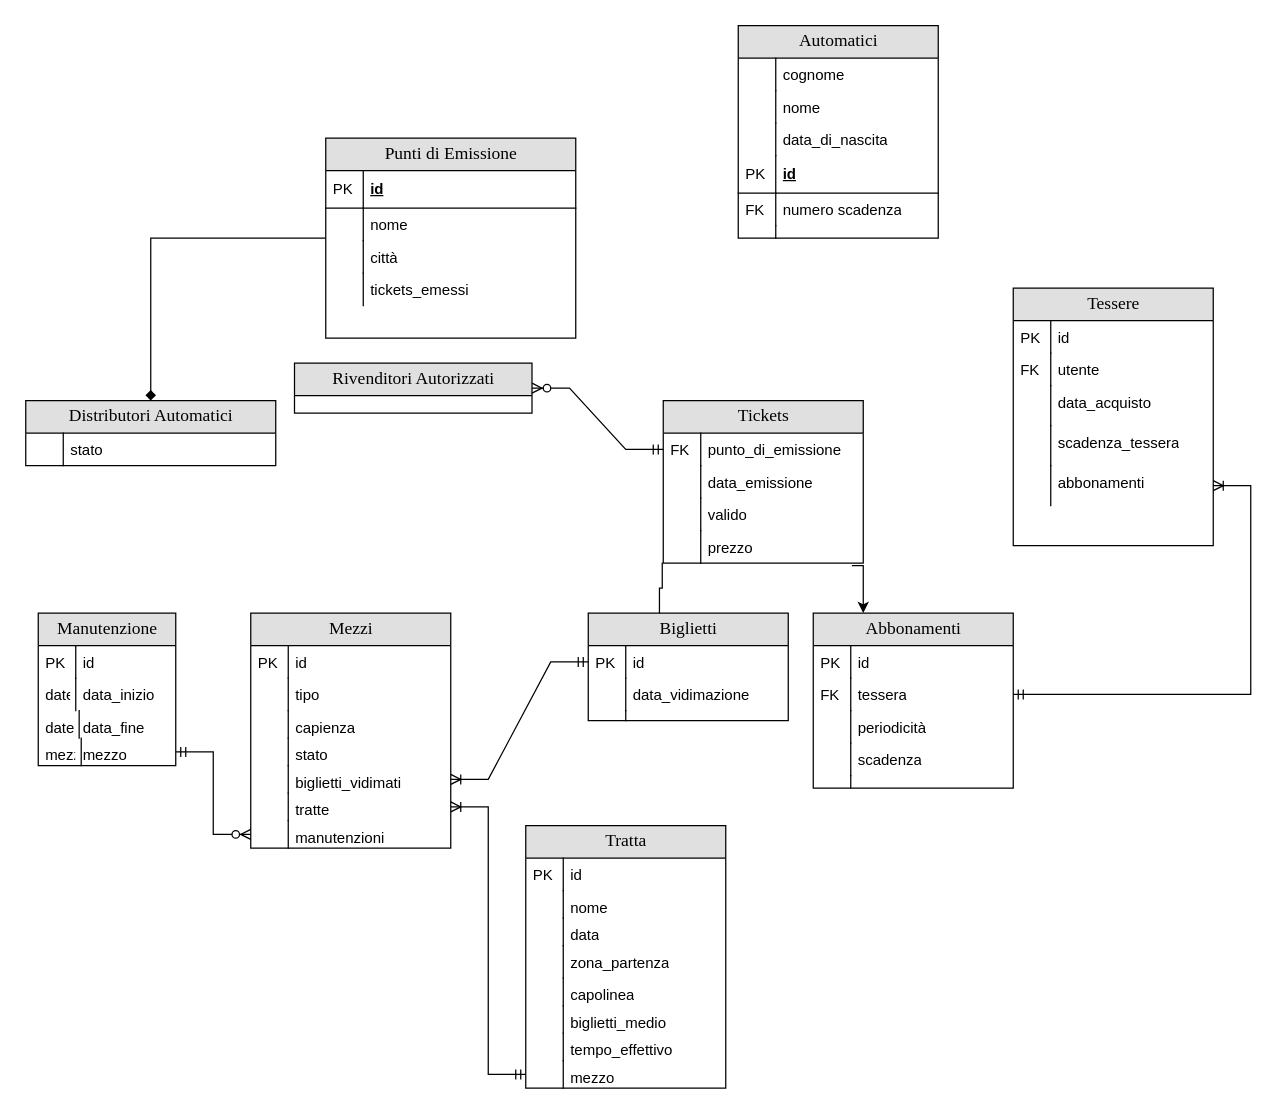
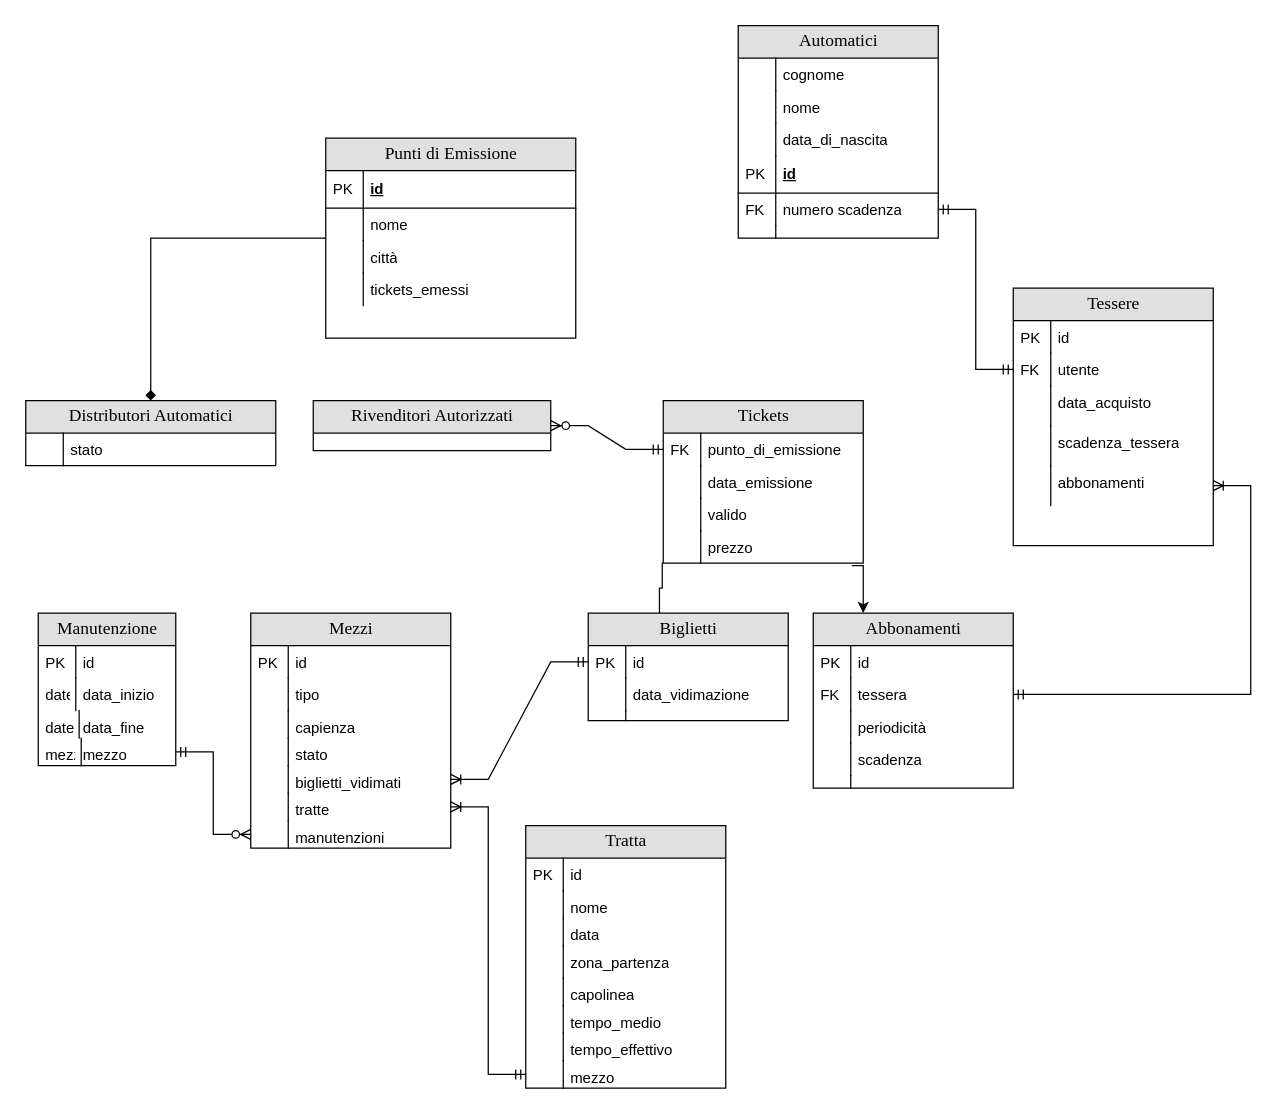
edge "numero scadenza" -- "utente": added
node "Rivenditori Autorizzati": moved (413, 388) -> (432, 426)
node "biglietti_medio": label "biglietti_medio" -> "tempo_medio"
